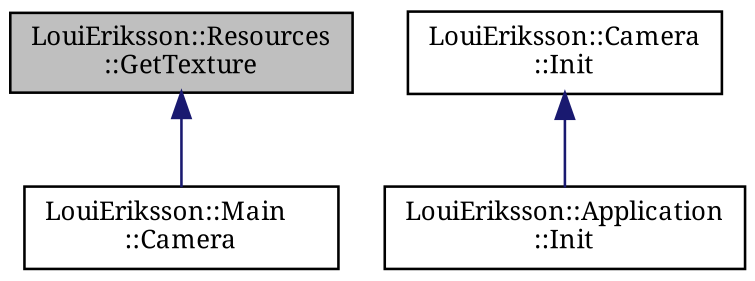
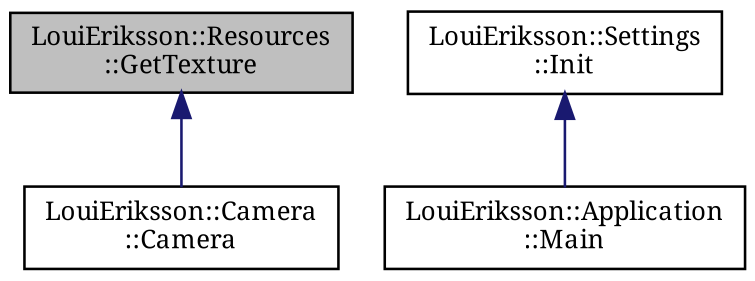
node "LouiEriksson::Camera ::Init": label "LouiEriksson::Camera ::Init" -> "LouiEriksson::Settings ::Init"
node "LouiEriksson::Main ::Camera": label "LouiEriksson::Main ::Camera" -> "LouiEriksson::Camera ::Camera"
node "LouiEriksson::Application ::Init": label "LouiEriksson::Application ::Init" -> "LouiEriksson::Application ::Main"
